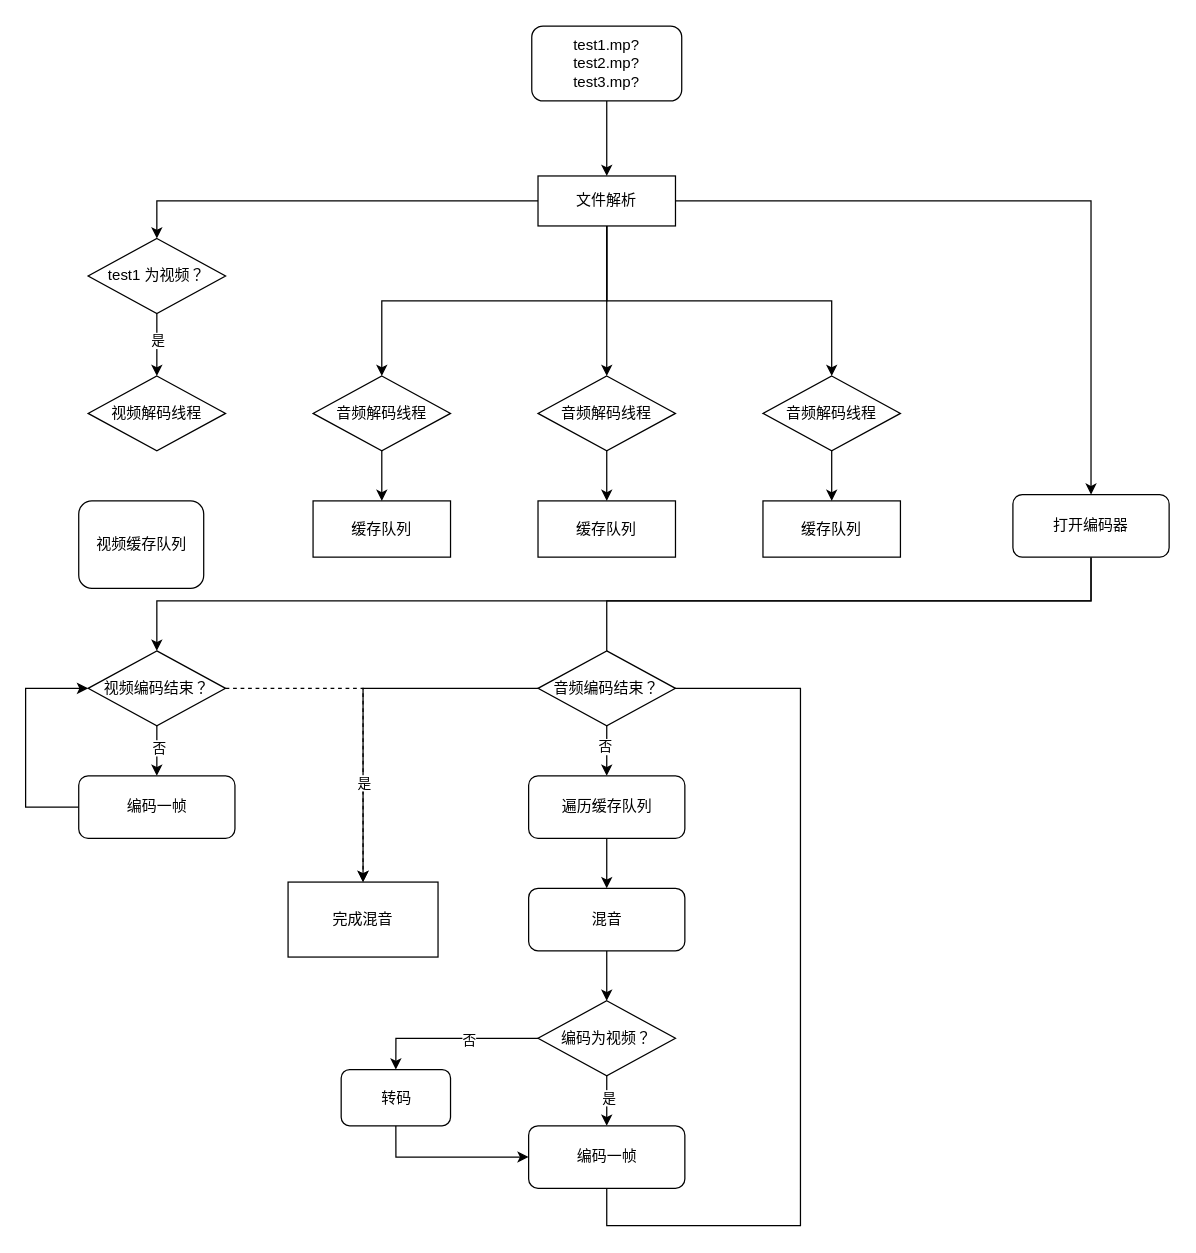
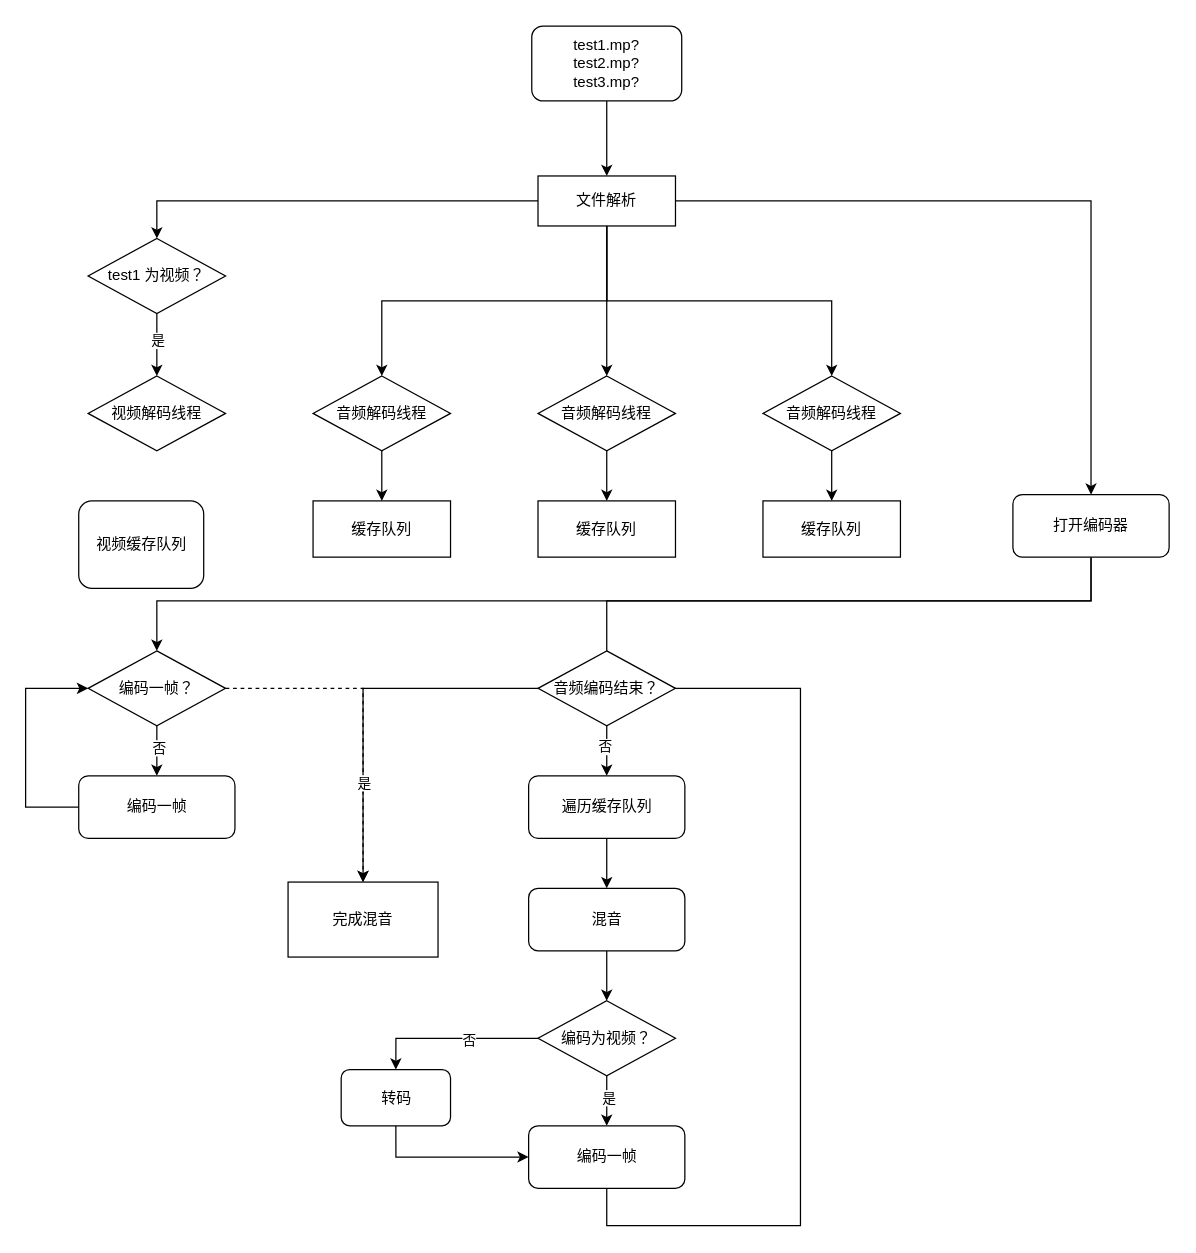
node "视频编码结束？": label "视频编码结束？" -> "编码一帧？"
